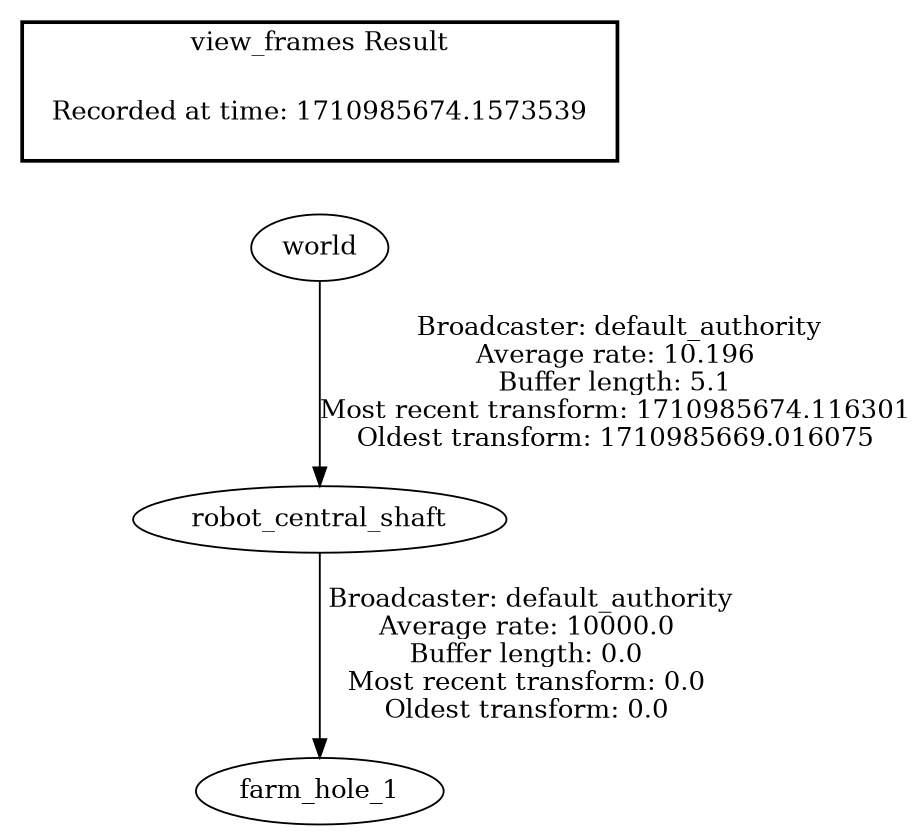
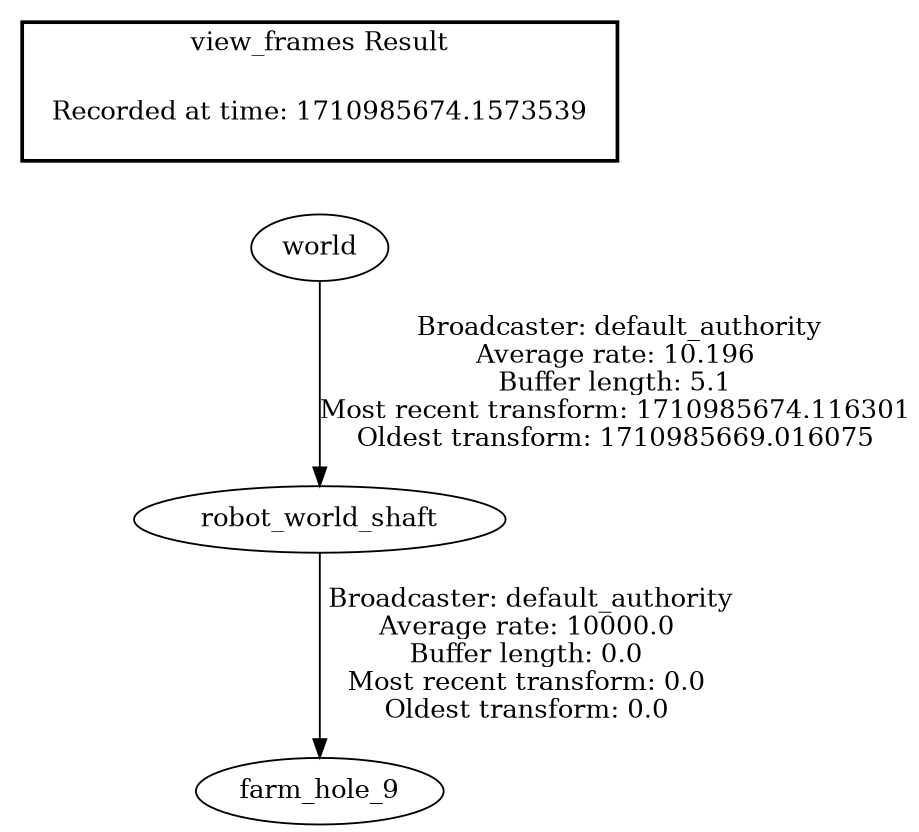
node "robot_central_shaft": label "robot_central_shaft" -> "robot_world_shaft"
node "farm_hole_1": label "farm_hole_1" -> "farm_hole_9"
